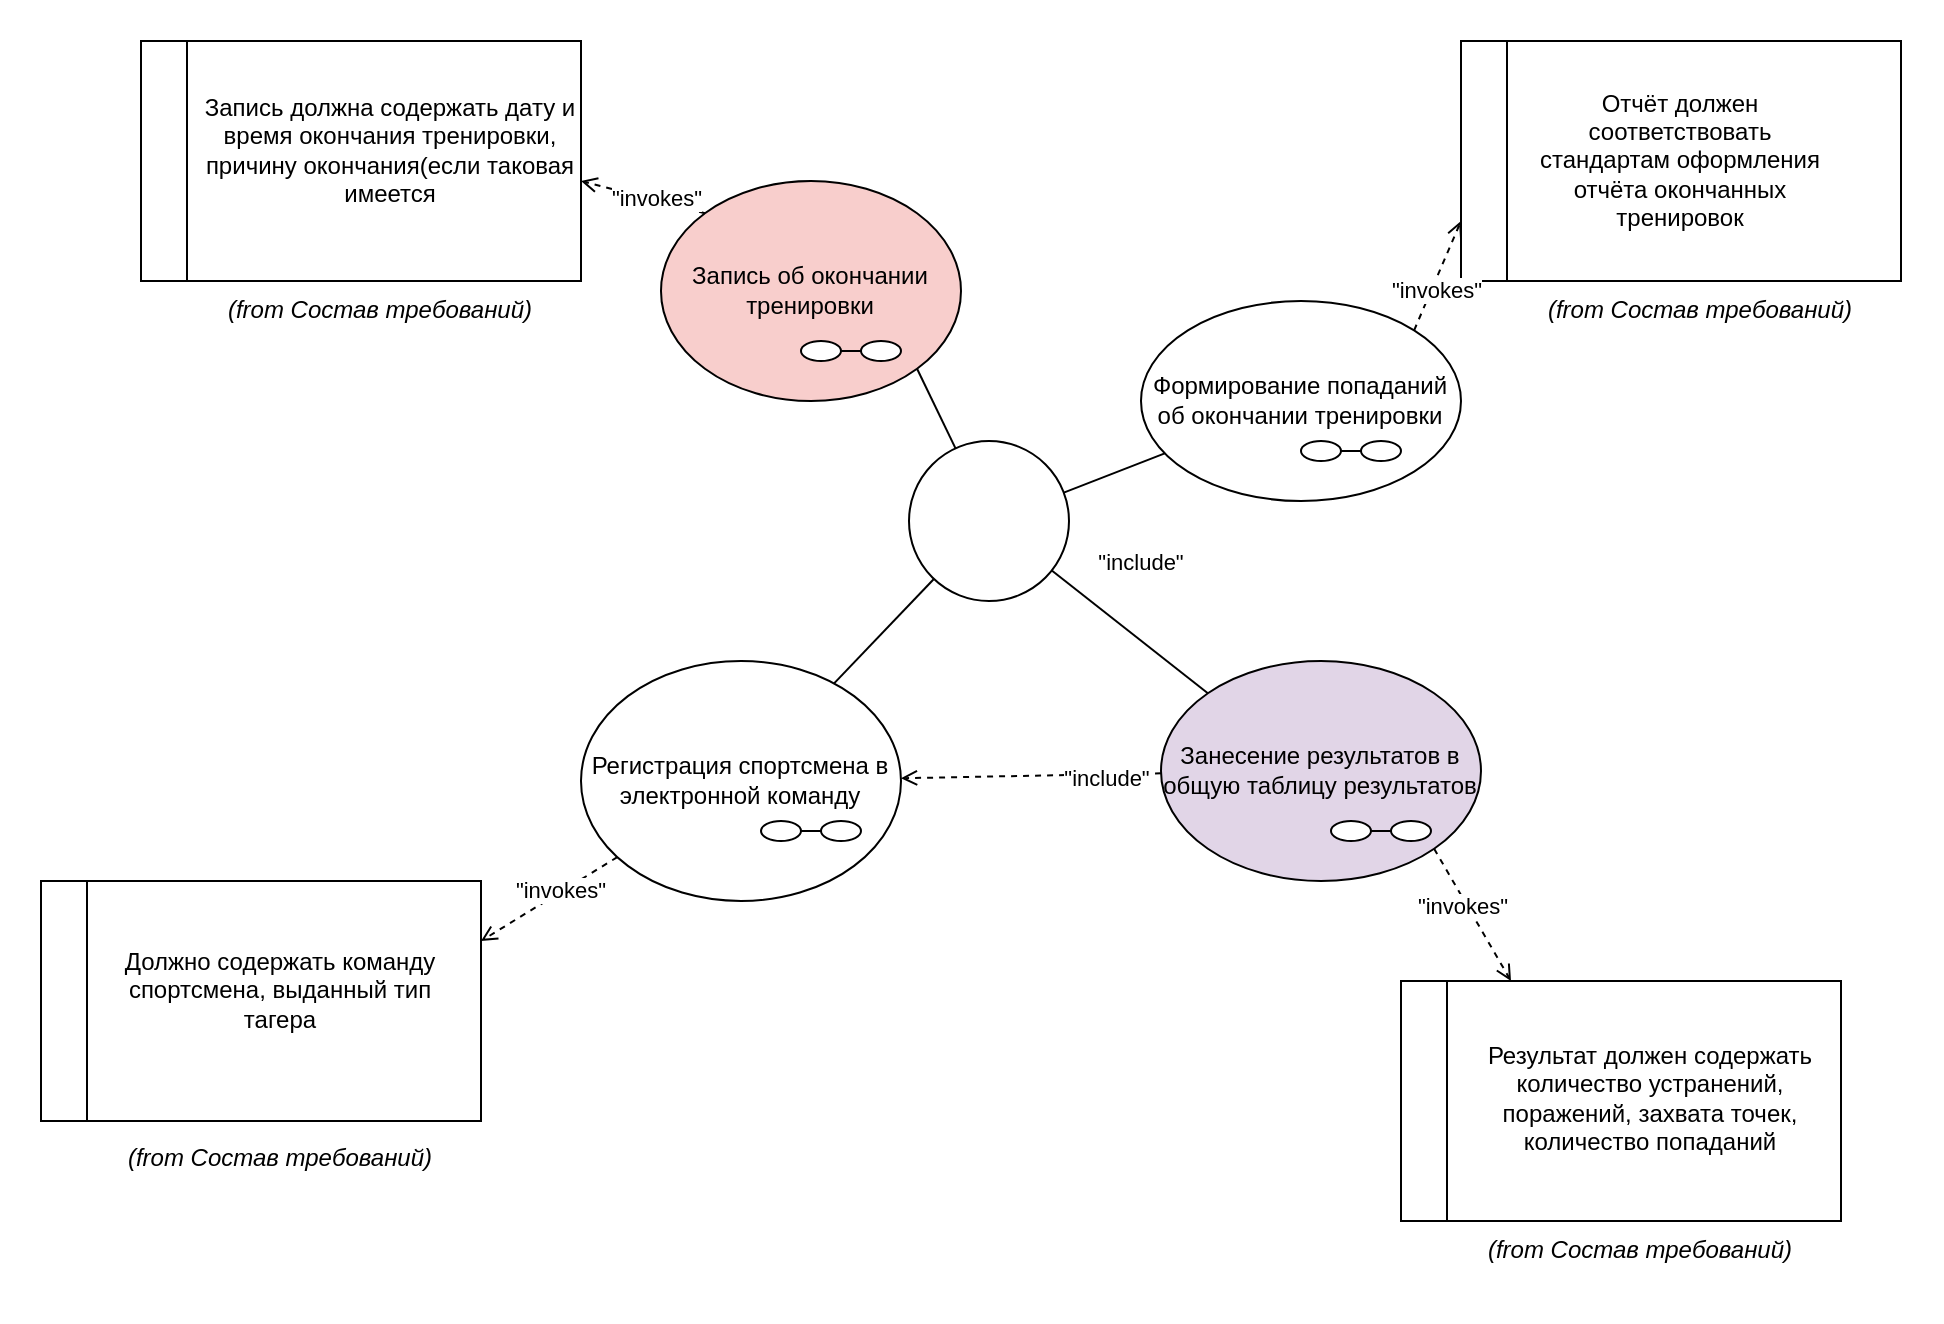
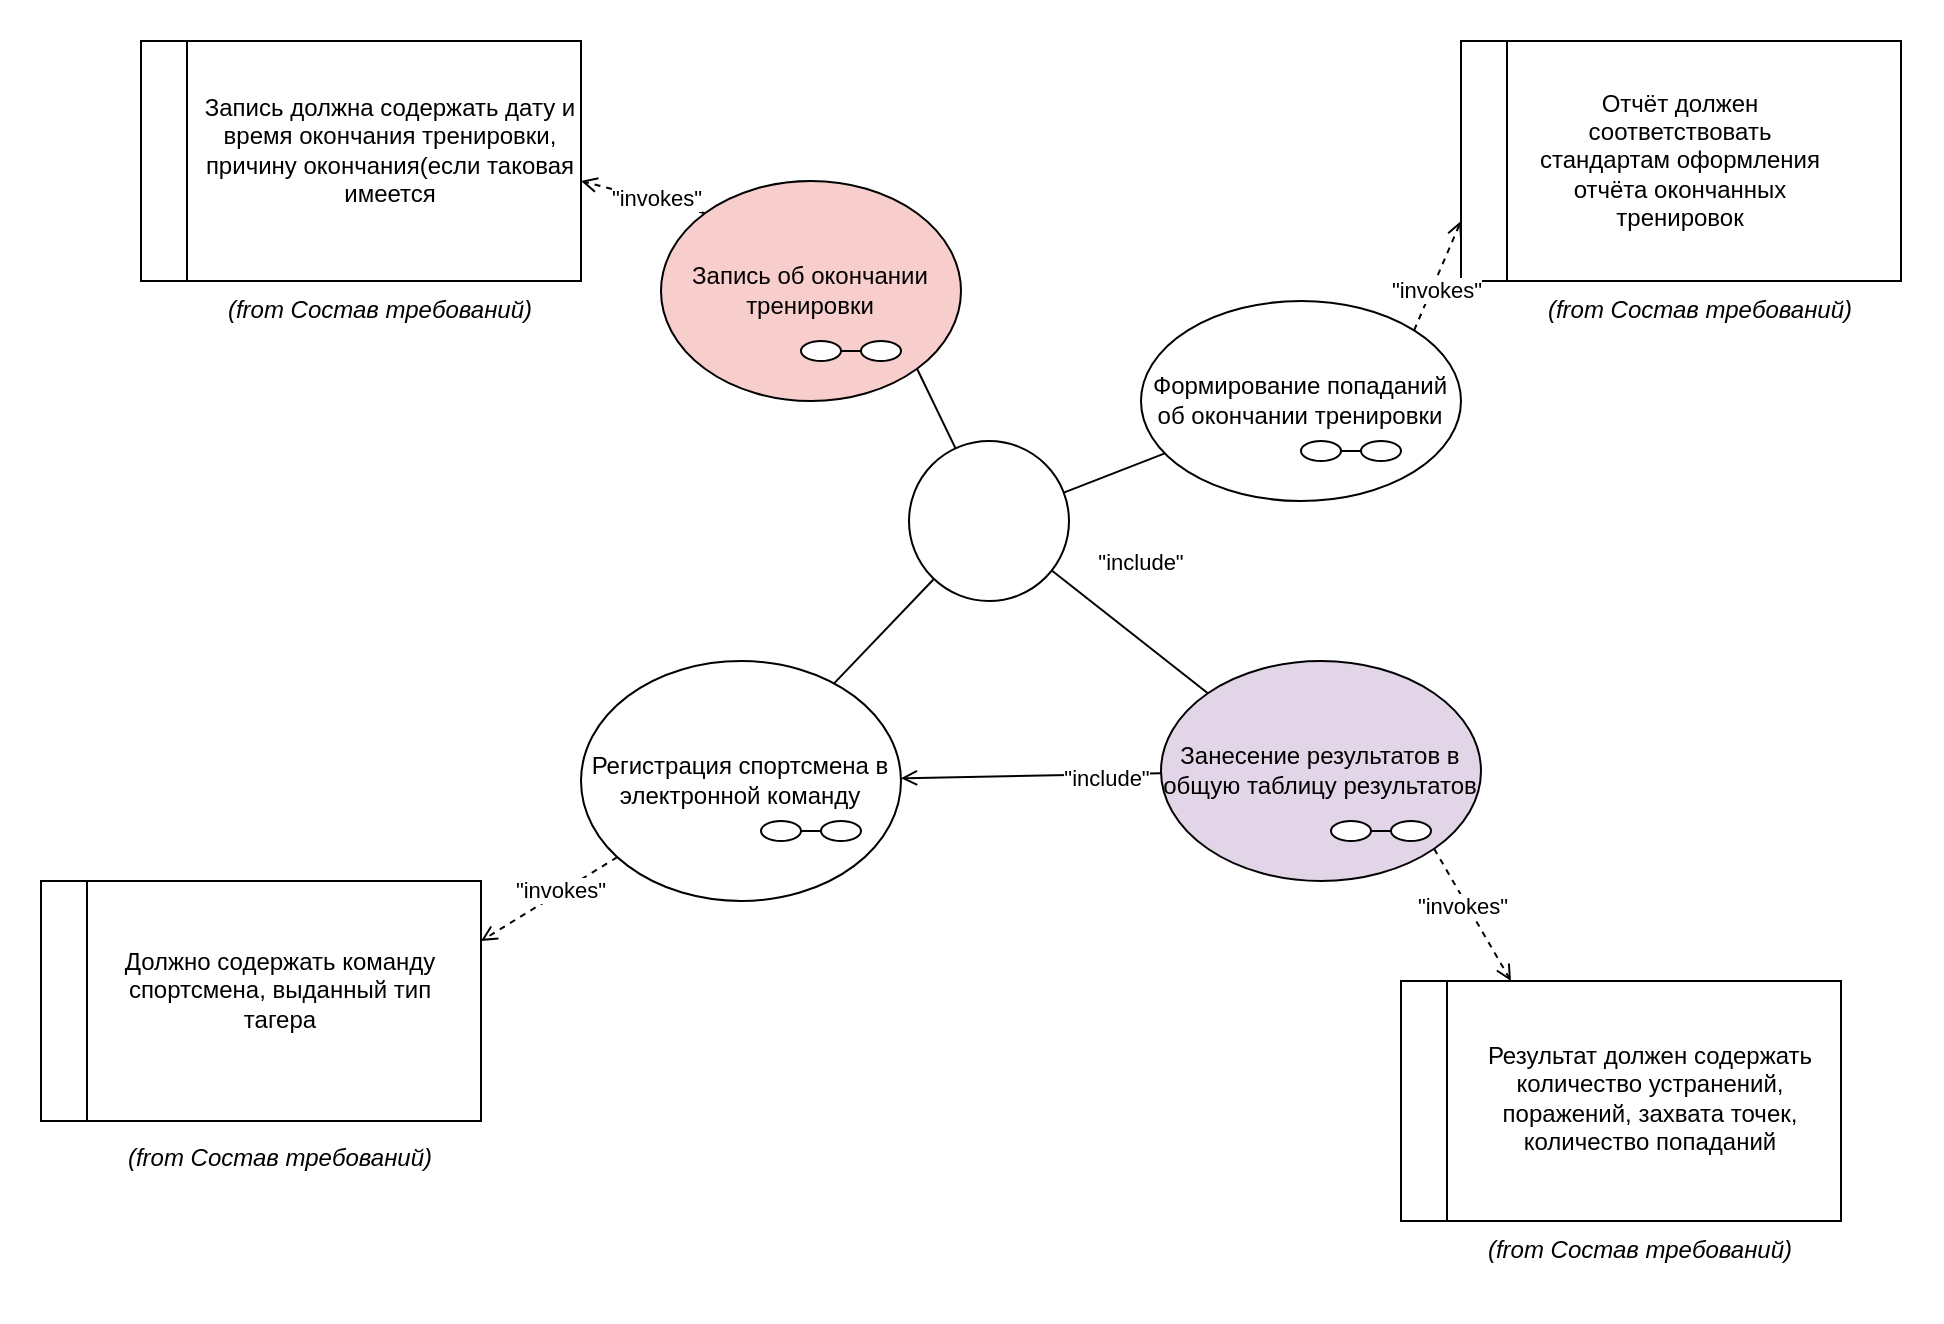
edge "Занесение результатов в общую таблицу результатов" -> "Регистрация спортсмена в электронной команду": style dashed -> solid
